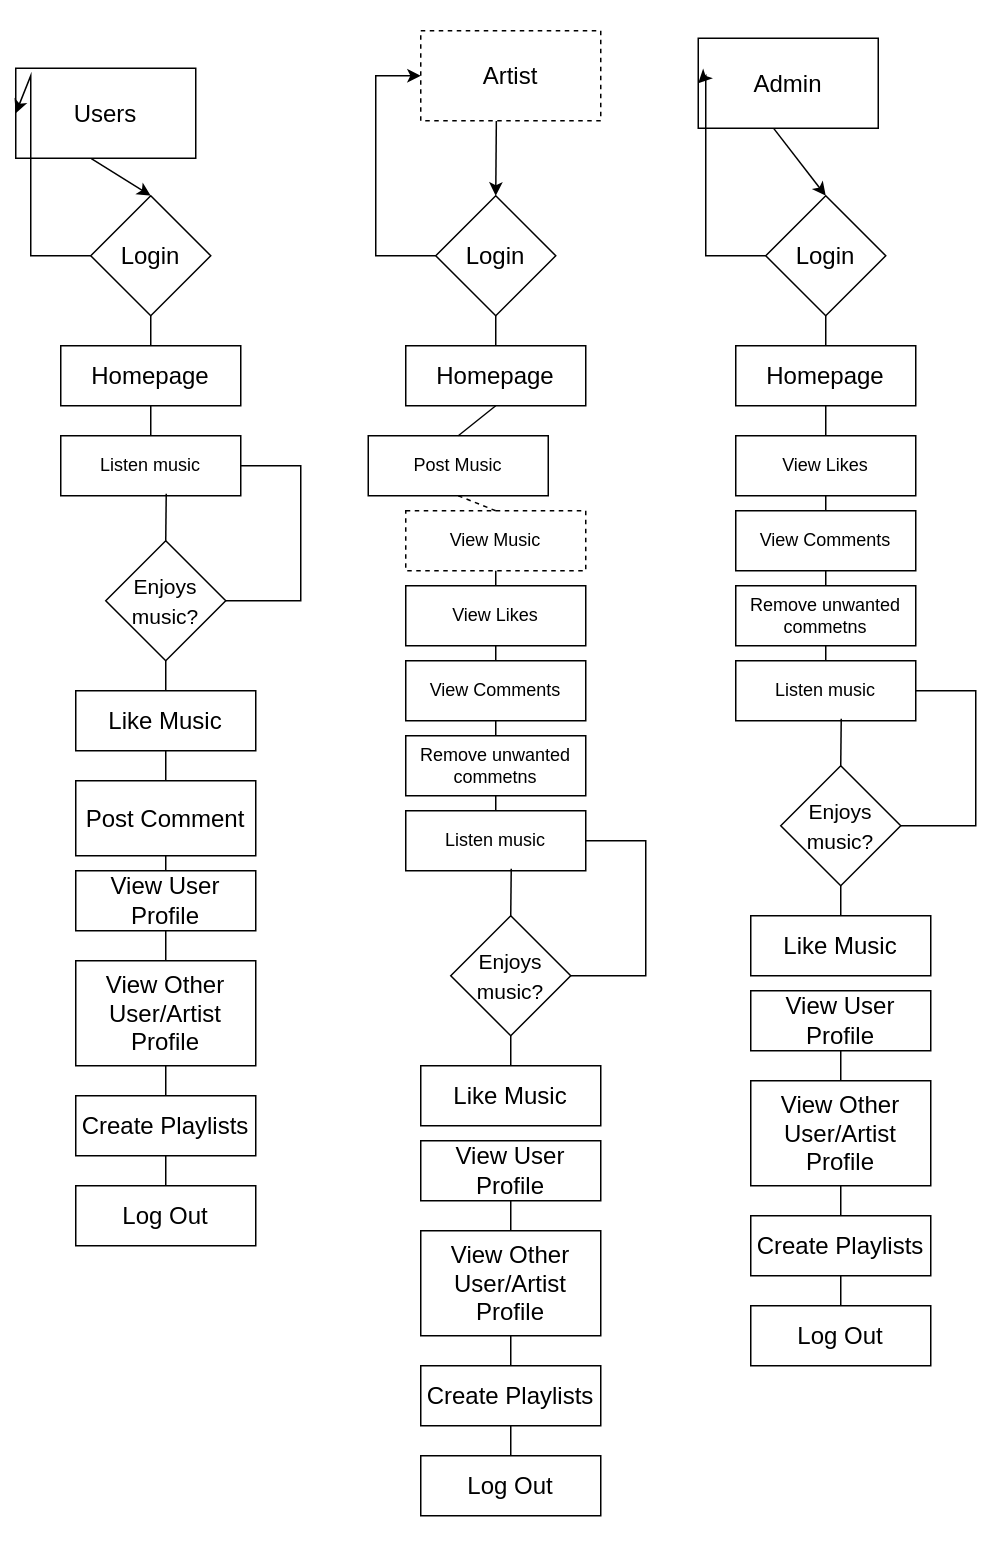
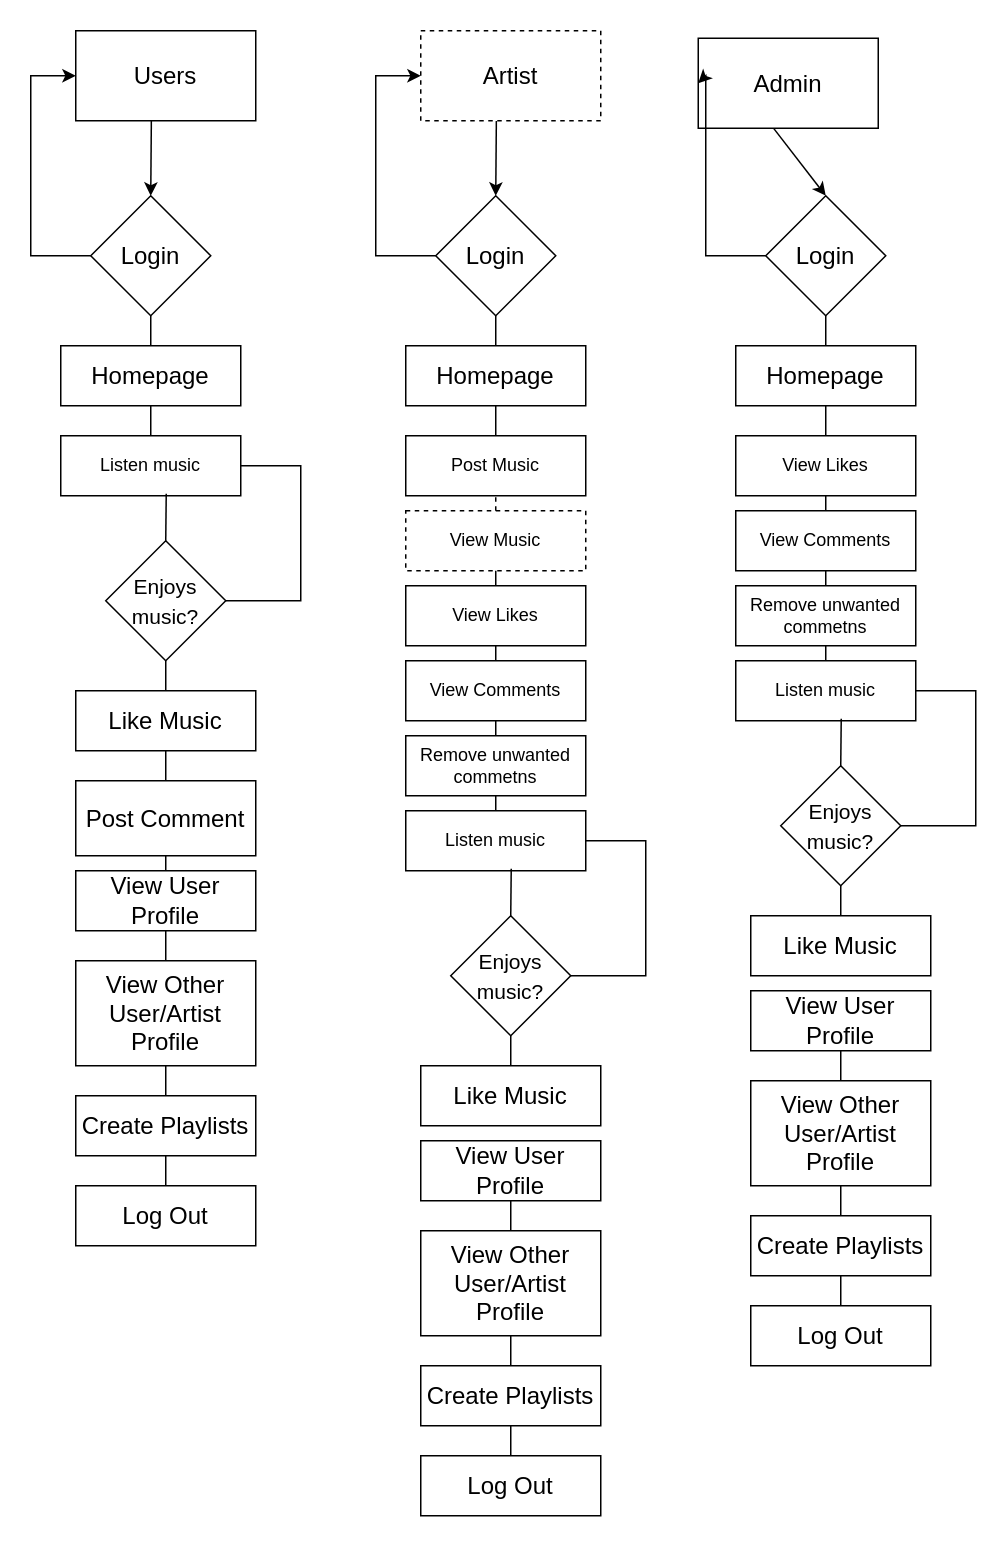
node "Users": moved (106, 113) -> (166, 76)
node "Post Music": moved (458, 466) -> (496, 466)
